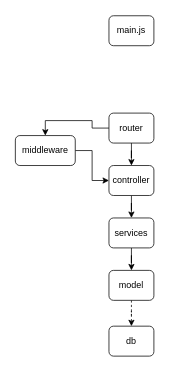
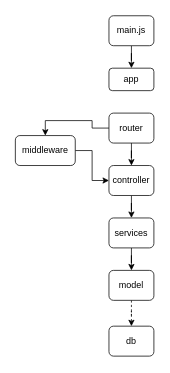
edge "main.js" -> "app": added
node "app": added
